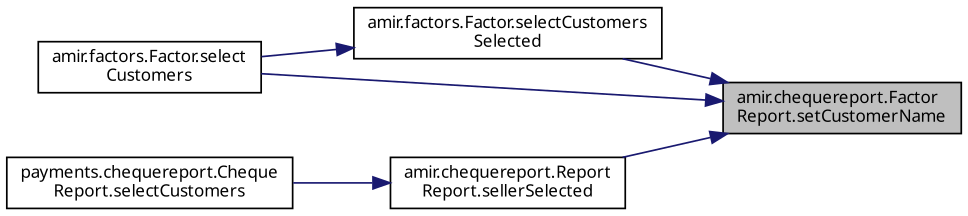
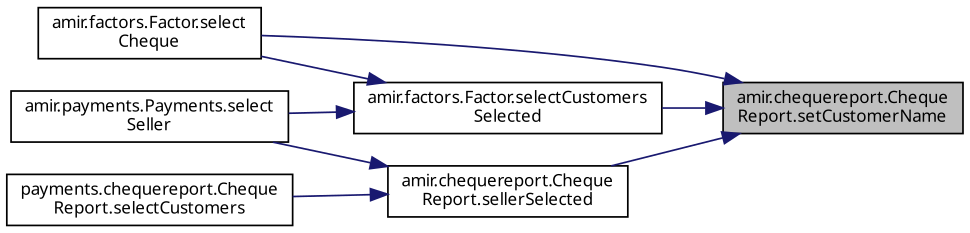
node "amir.factors.Factor.select Customers": label "amir.factors.Factor.select Customers" -> "amir.factors.Factor.select Cheque"
node "amir.chequereport.Factor Report.setCustomerName": label "amir.chequereport.Factor Report.setCustomerName" -> "amir.chequereport.Cheque Report.setCustomerName"
node "amir.payments.Payments.select Seller": added
node "amir.chequereport.Report Report.sellerSelected": label "amir.chequereport.Report Report.sellerSelected" -> "amir.chequereport.Cheque Report.sellerSelected"
